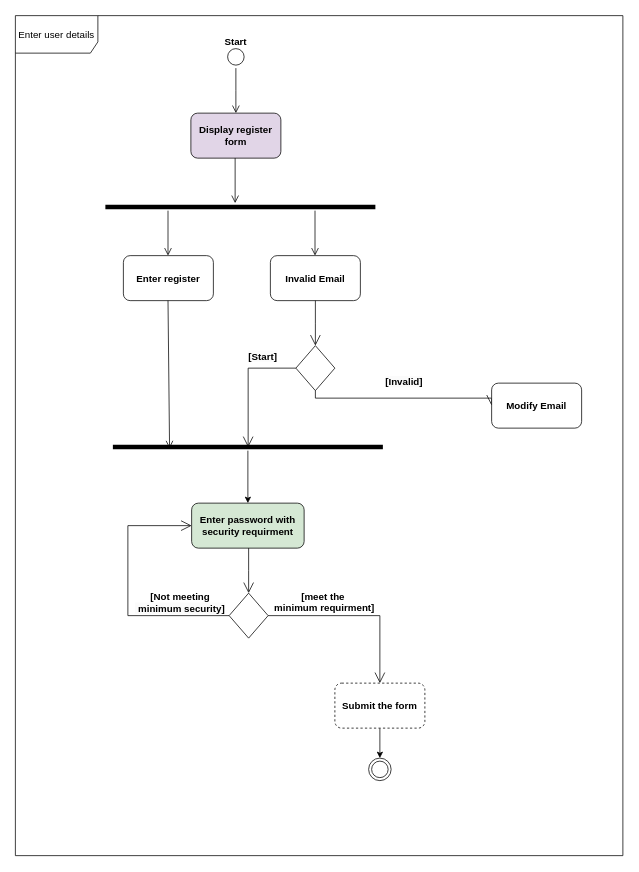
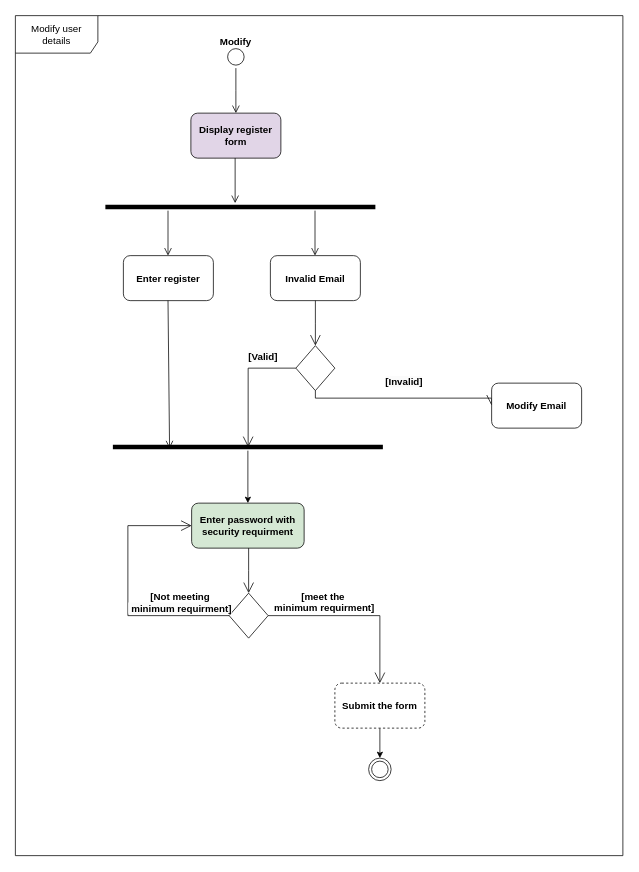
node "Enter user details": label "Enter user details" -> "Modify user details"
node "Start": label "Start" -> "Modify"
node "[Start]": label "[Start]" -> "[Valid]"
node "[Not meeting minimum security]": label "[Not meeting minimum security]" -> "[Not meeting minimum requirment]"
